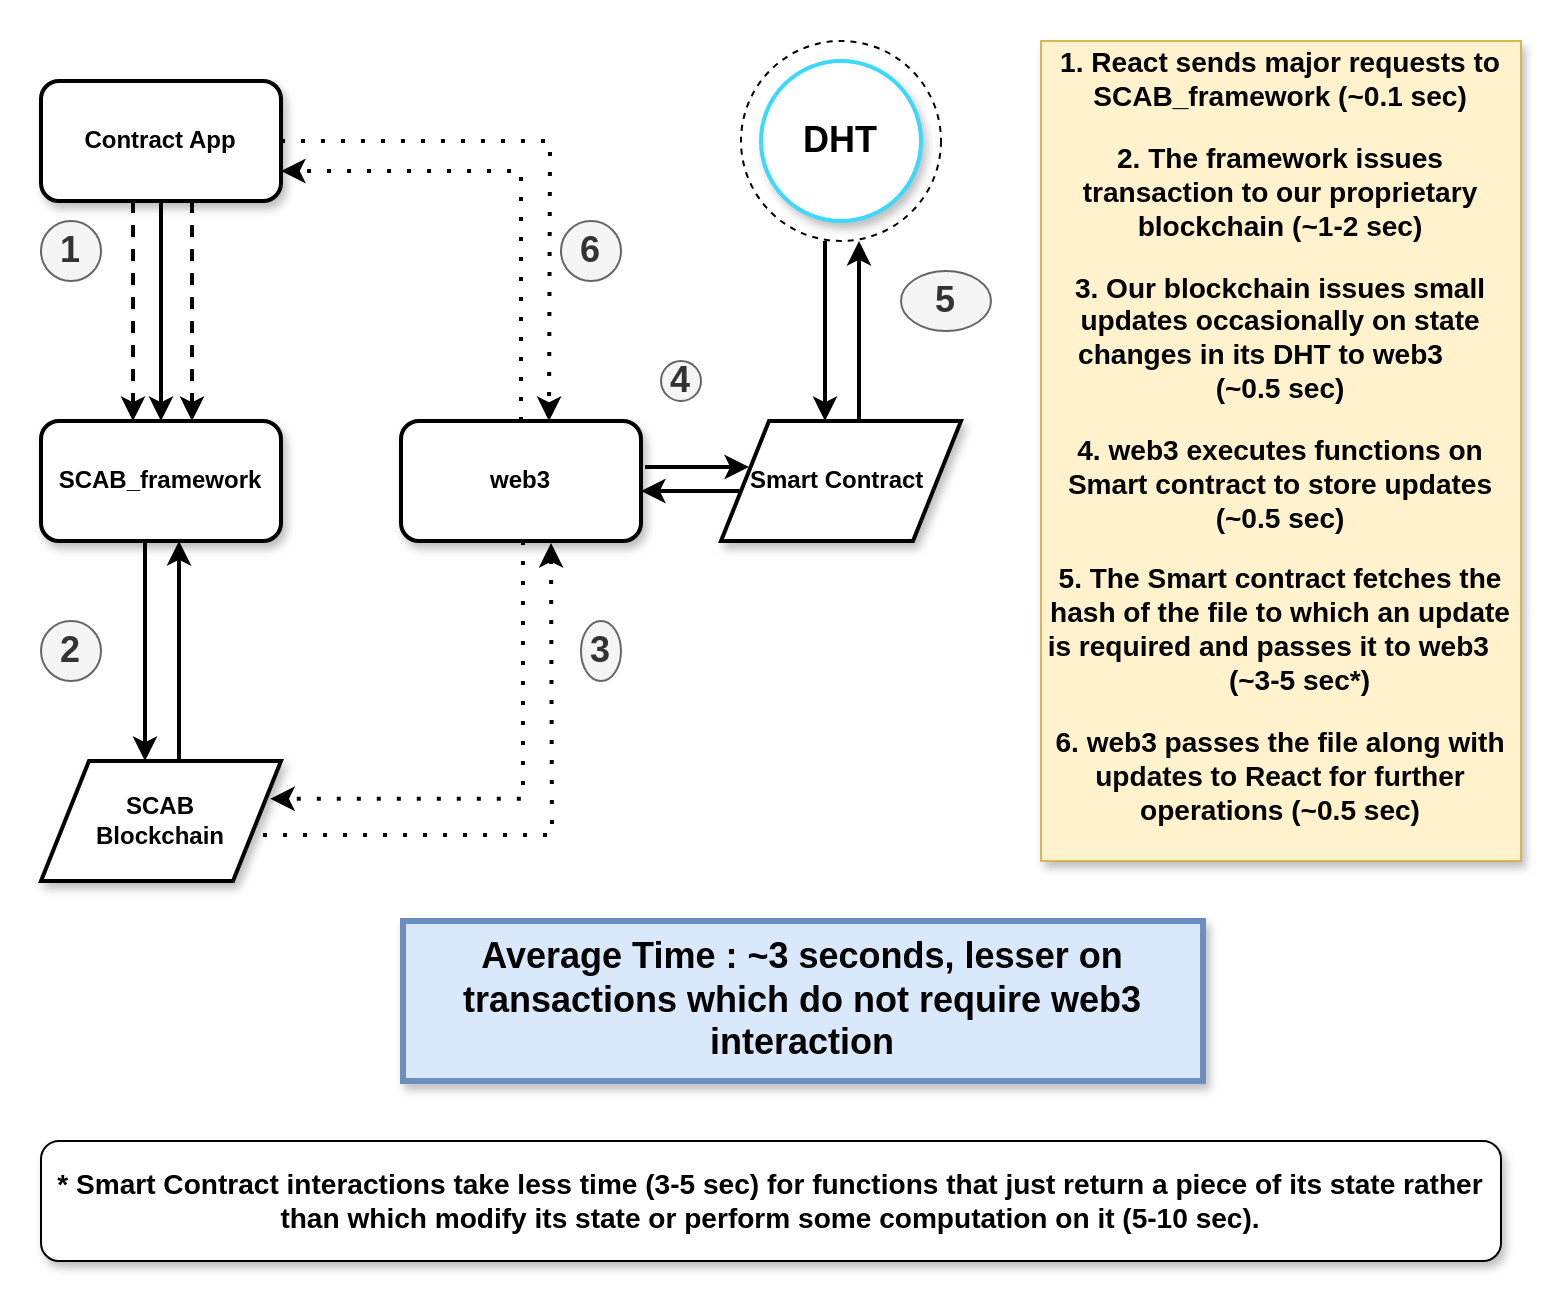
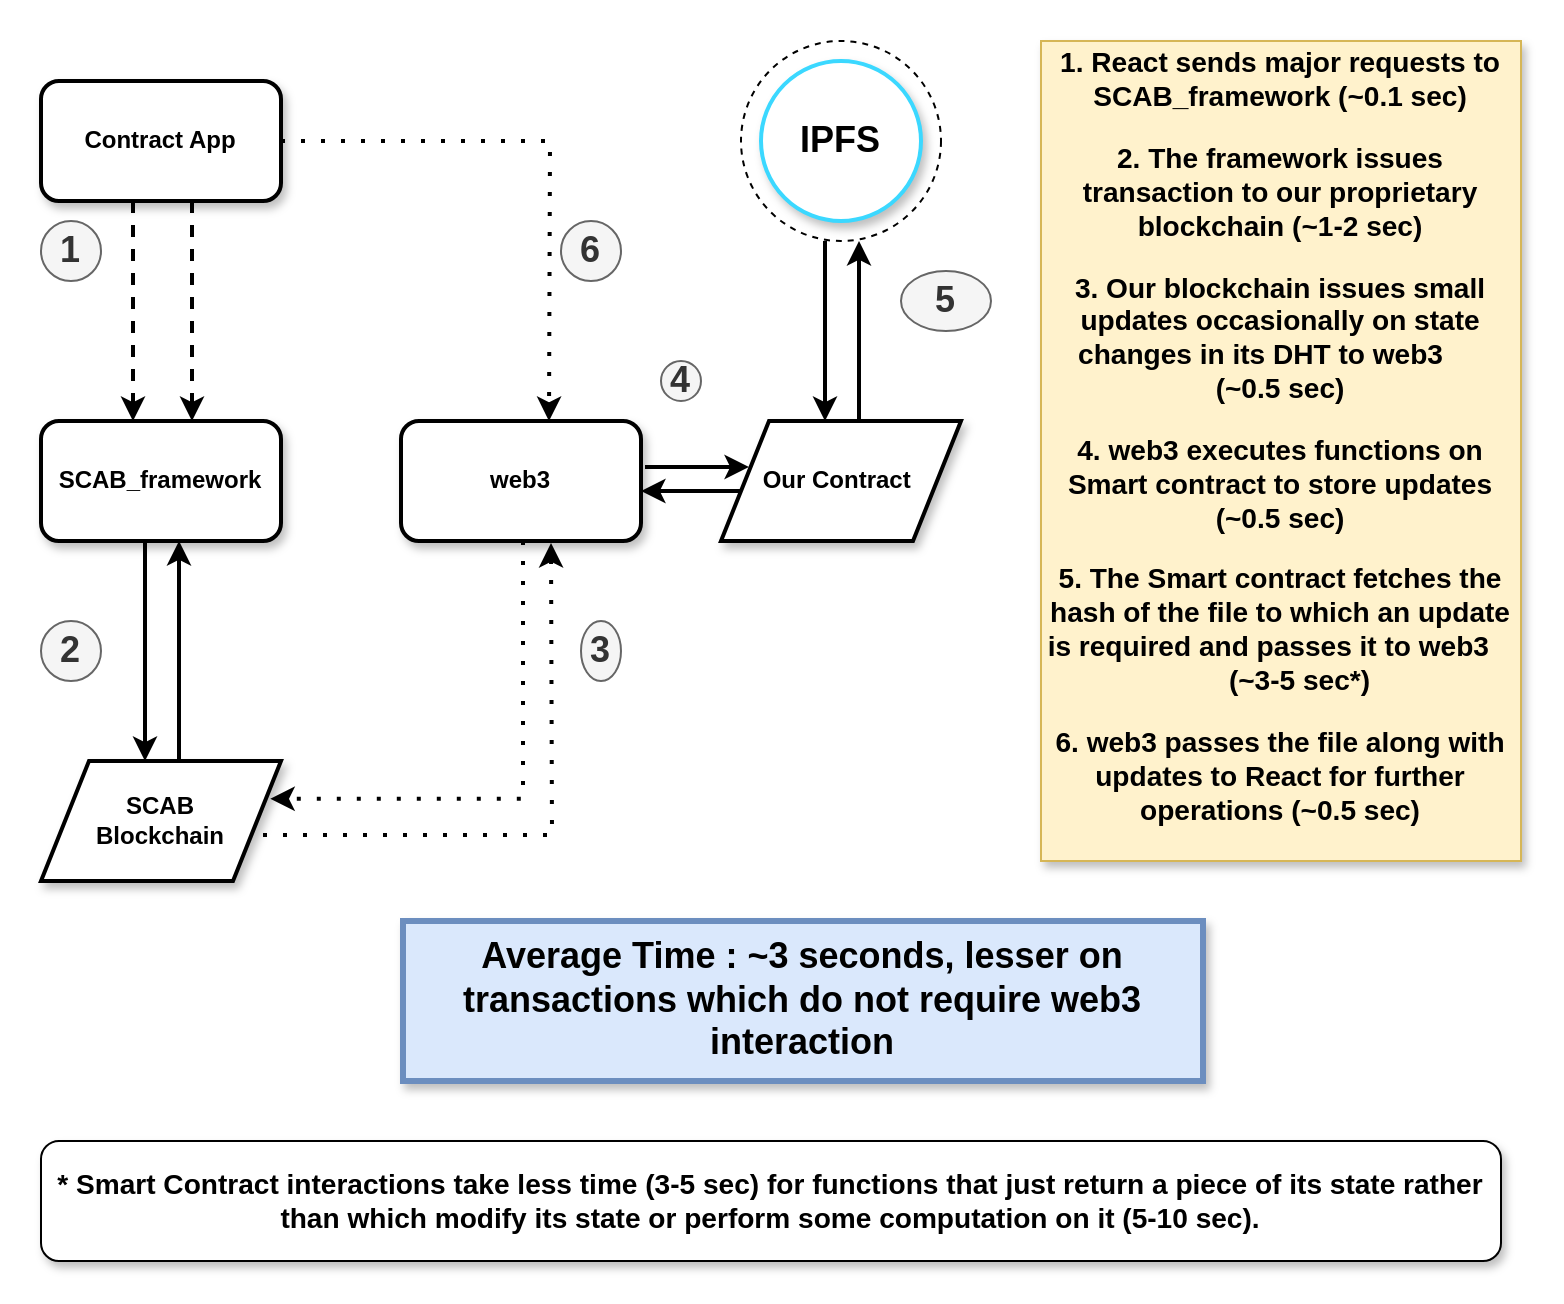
node "DHT": label "DHT" -> "IPFS"
edge "web3" -> "Contract App": removed
edge "Contract App" -> "SCAB_framework": removed
node "Smart Contract": label "Smart Contract" -> "Our Contract"
